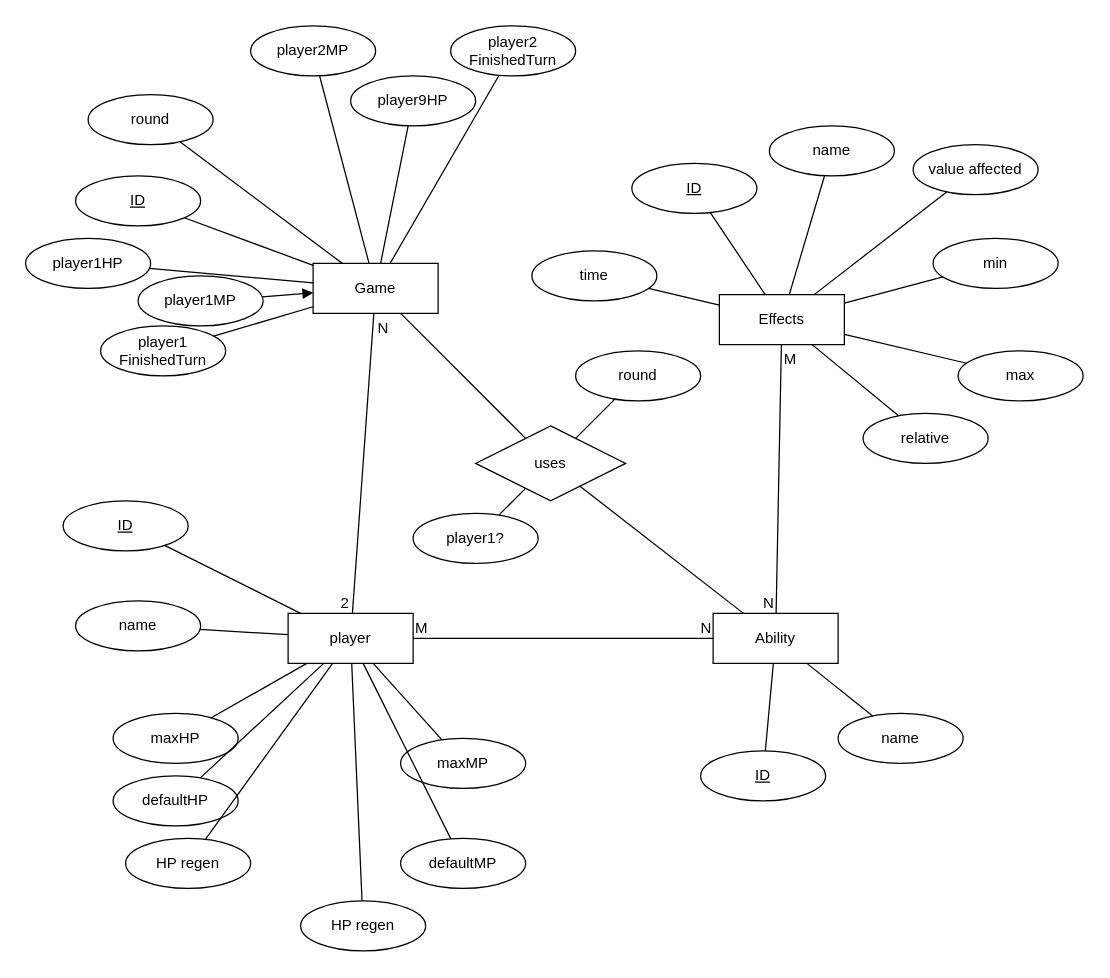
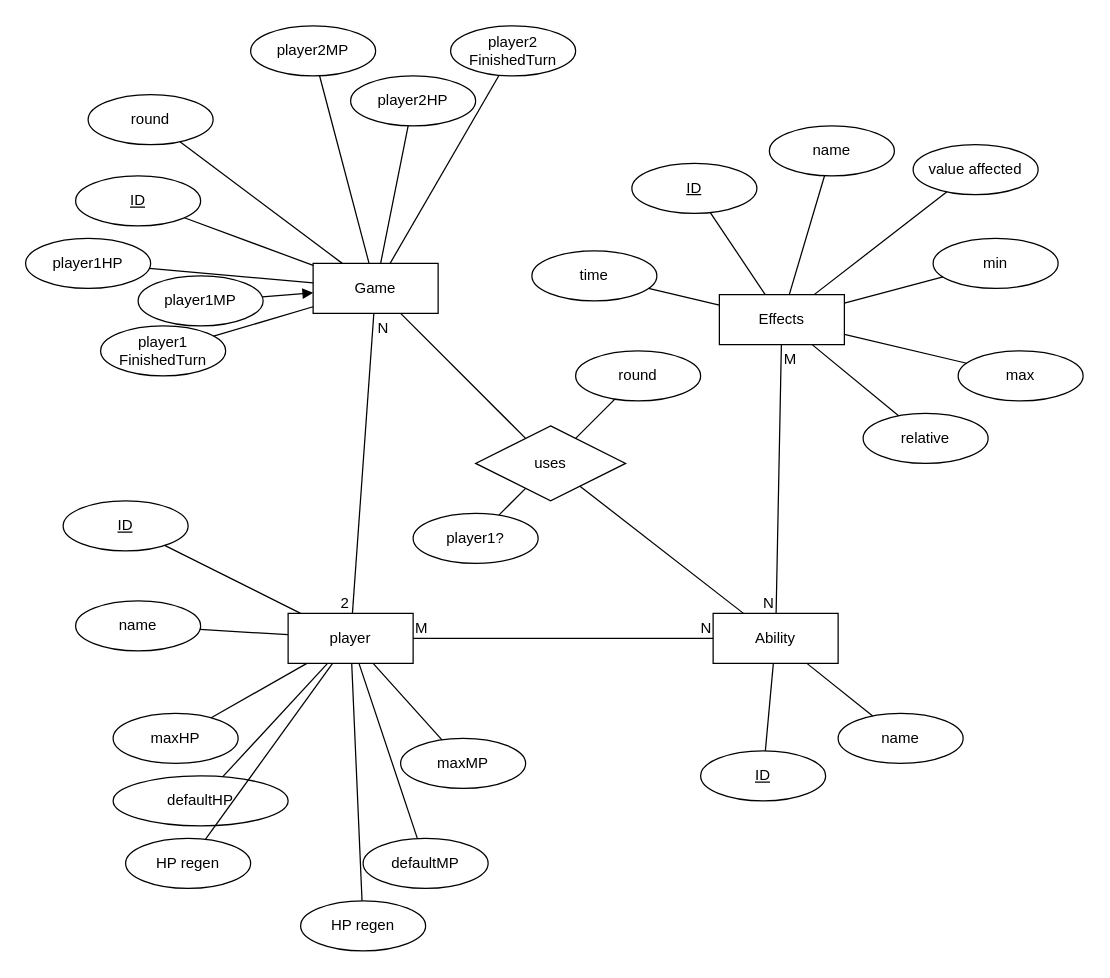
node "player9HP": label "player9HP" -> "player2HP"
node "defaultHP": size 125x50 -> 175x50
node "defaultMP": moved (463, 863) -> (426, 863)
